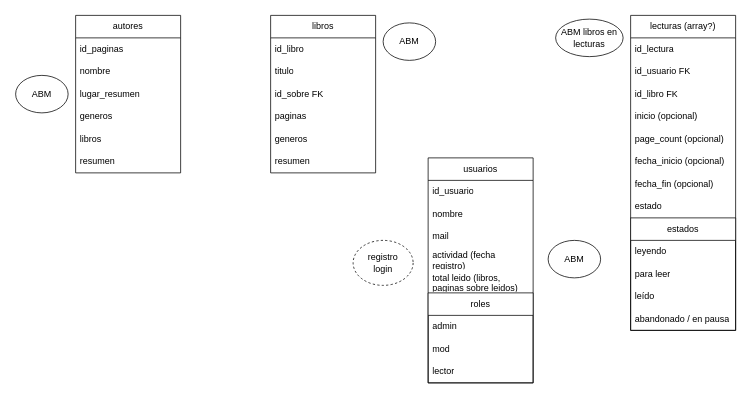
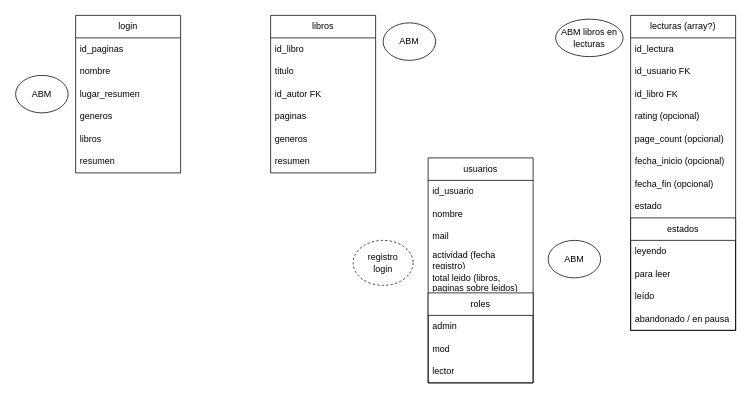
node "autores": label "autores" -> "login"
node "id_sobre FK": label "id_sobre FK" -> "id_autor FK"
node "inicio (opcional)": label "inicio (opcional)" -> "rating (opcional)"
